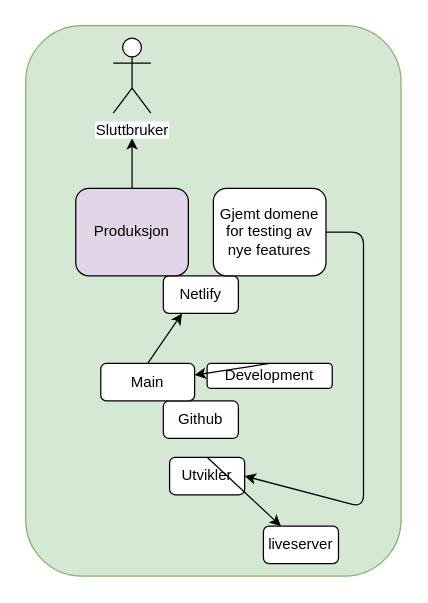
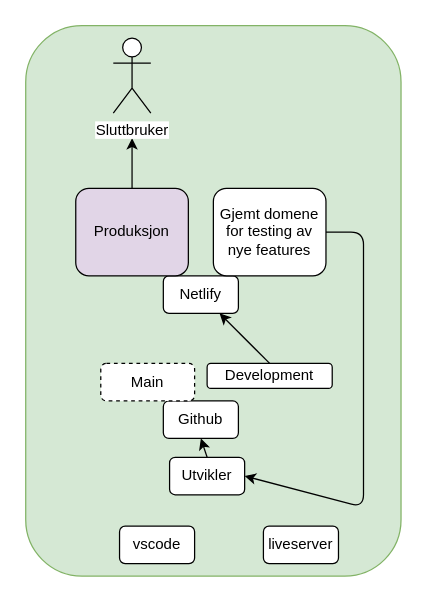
edge "Main" -> "Netlify": removed
edge "Development" -> "Main": now "Development" -> "Netlify"
node "Main": style solid -> dashed
edge "Utvikler" -> "liveserver": now "Utvikler" -> "Github"
node "vscode": added
